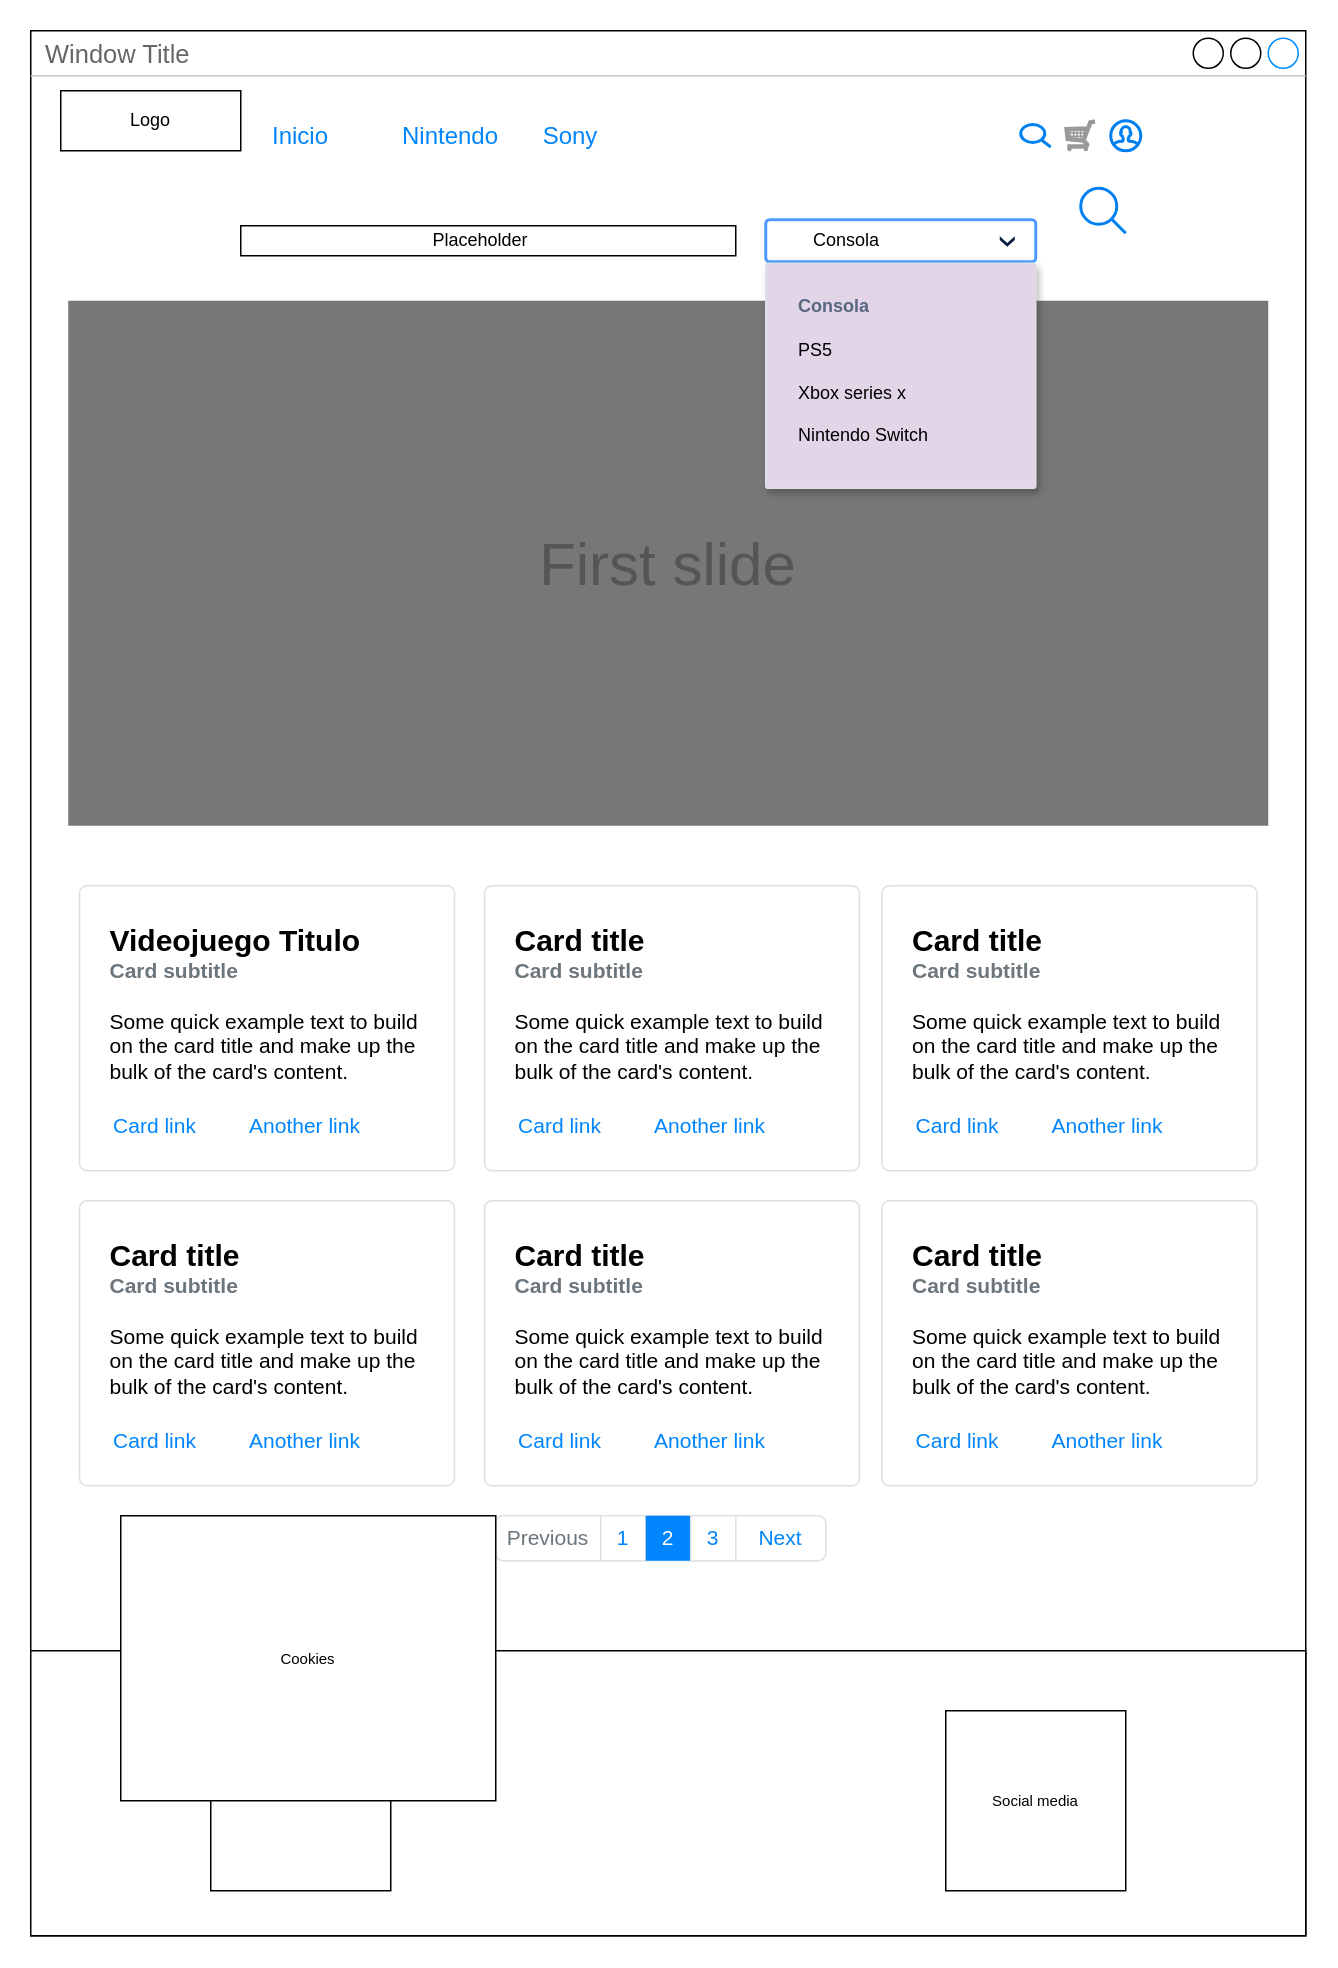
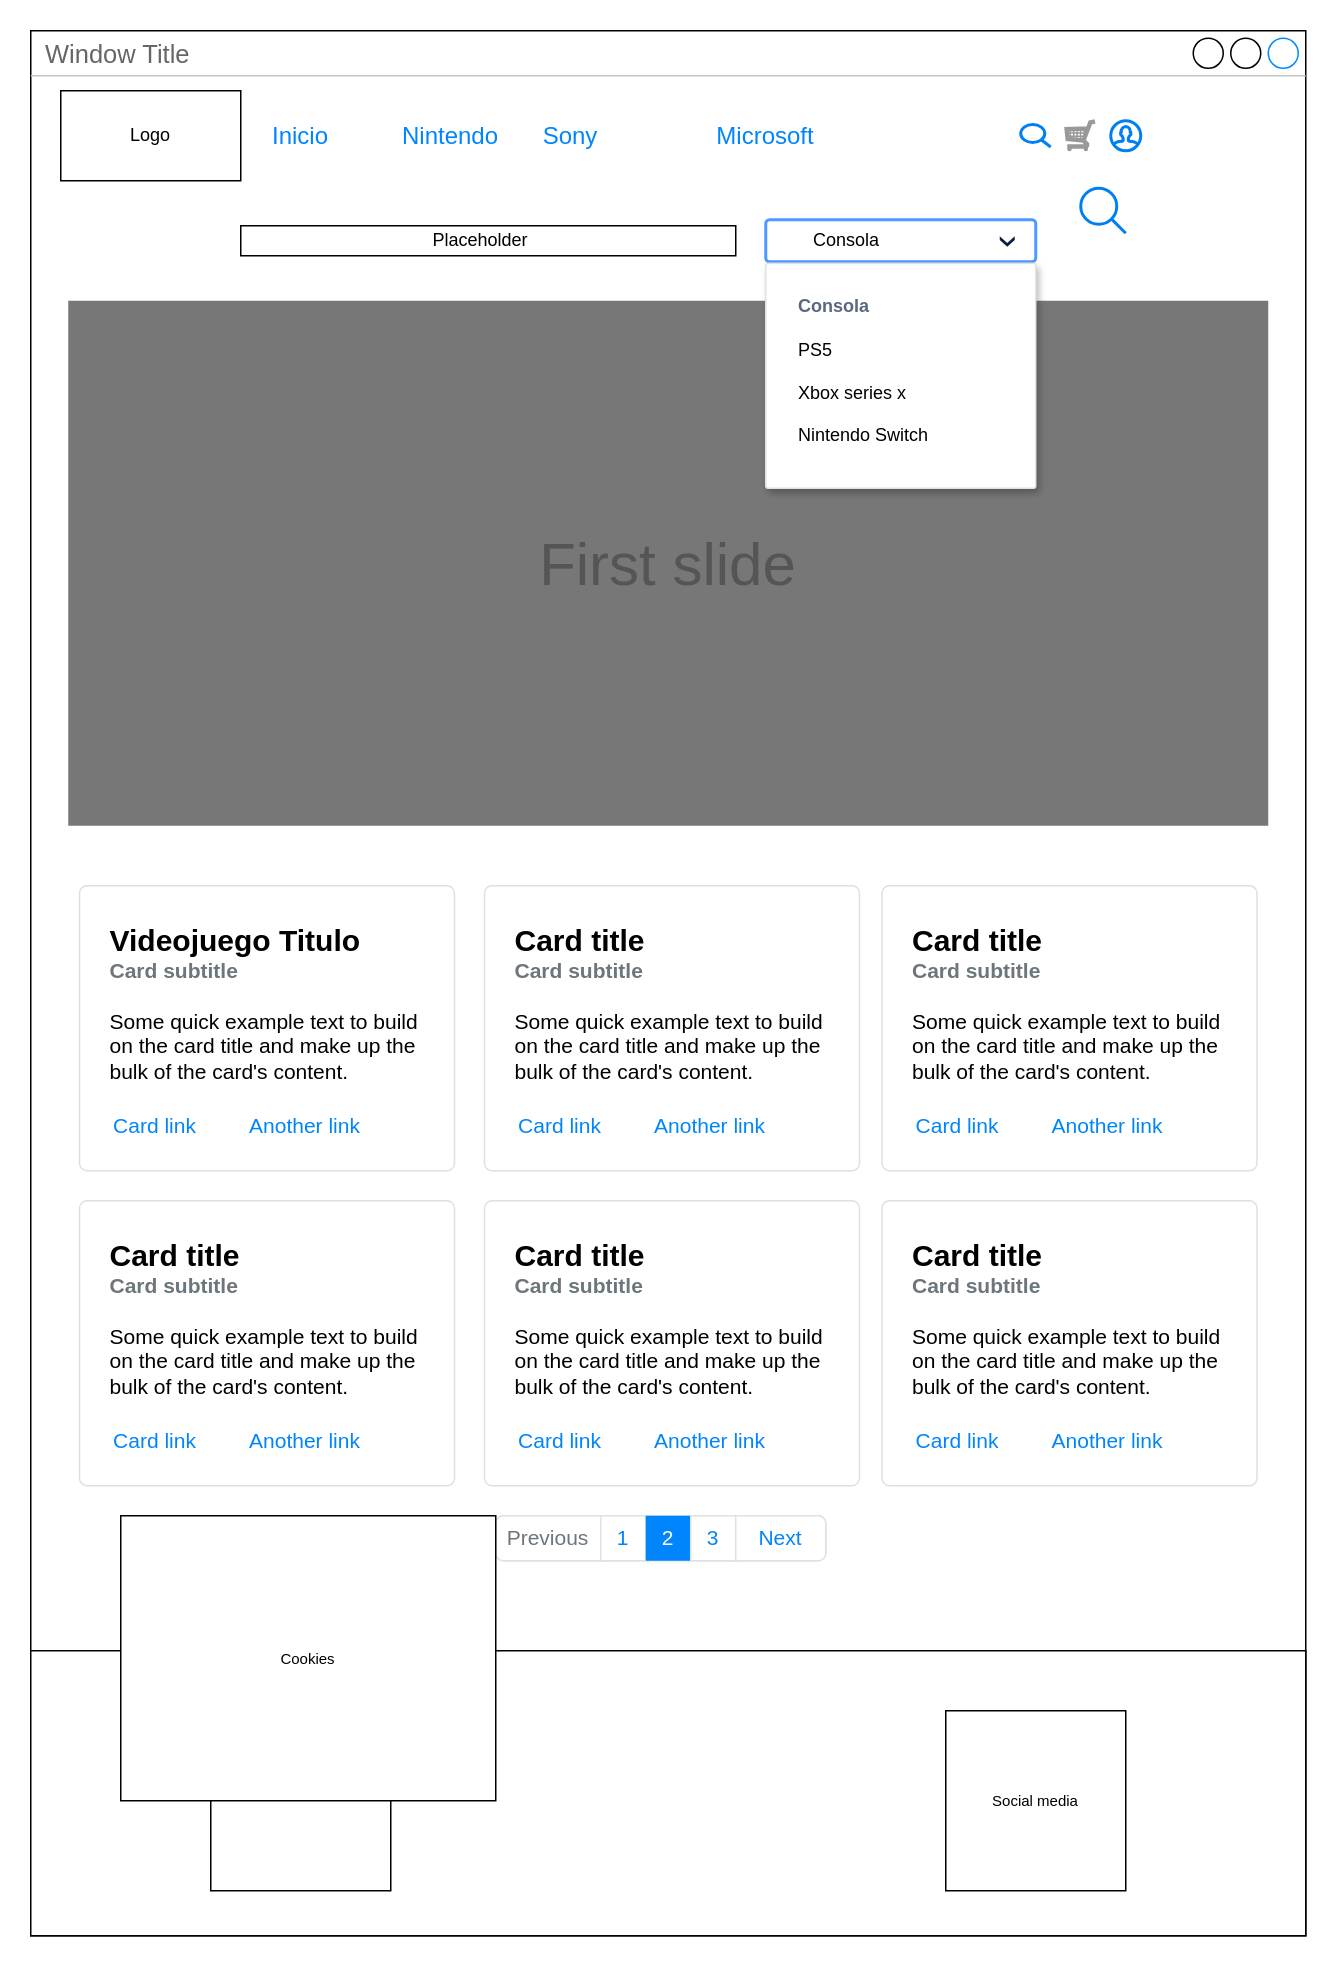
node "Logo": size 180x60 -> 180x90
node "Microsoft": added
node "Consola PS5 Xbox series x Nintendo Switch": fillcolor #e1d5e7 -> #ffffff
